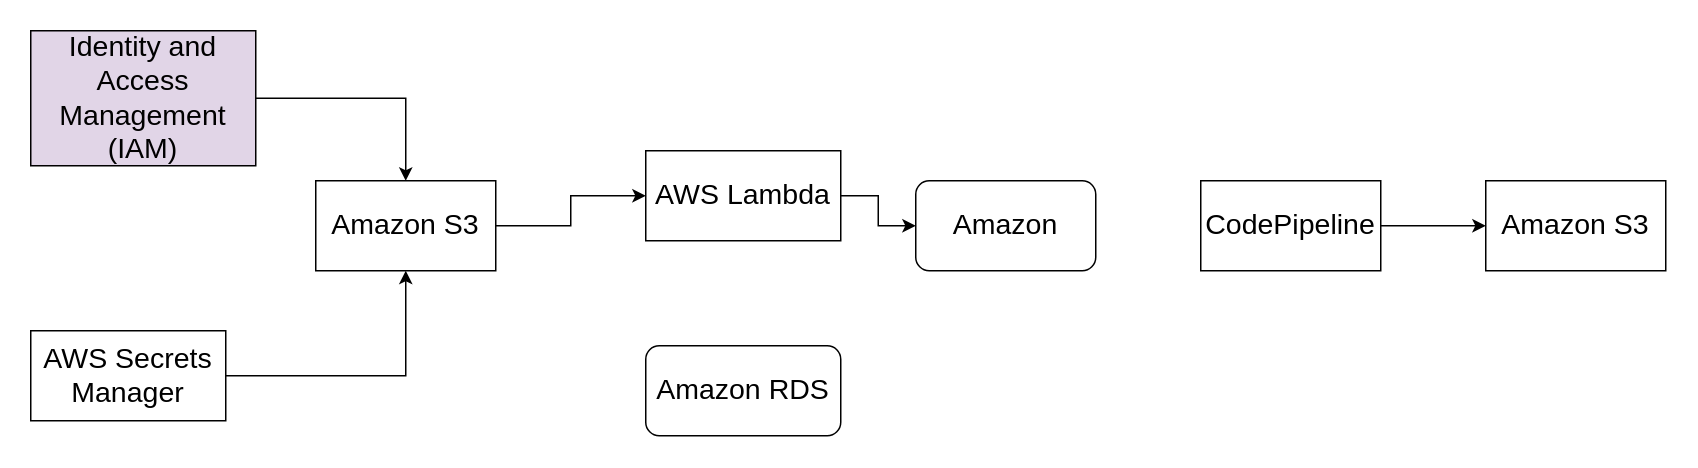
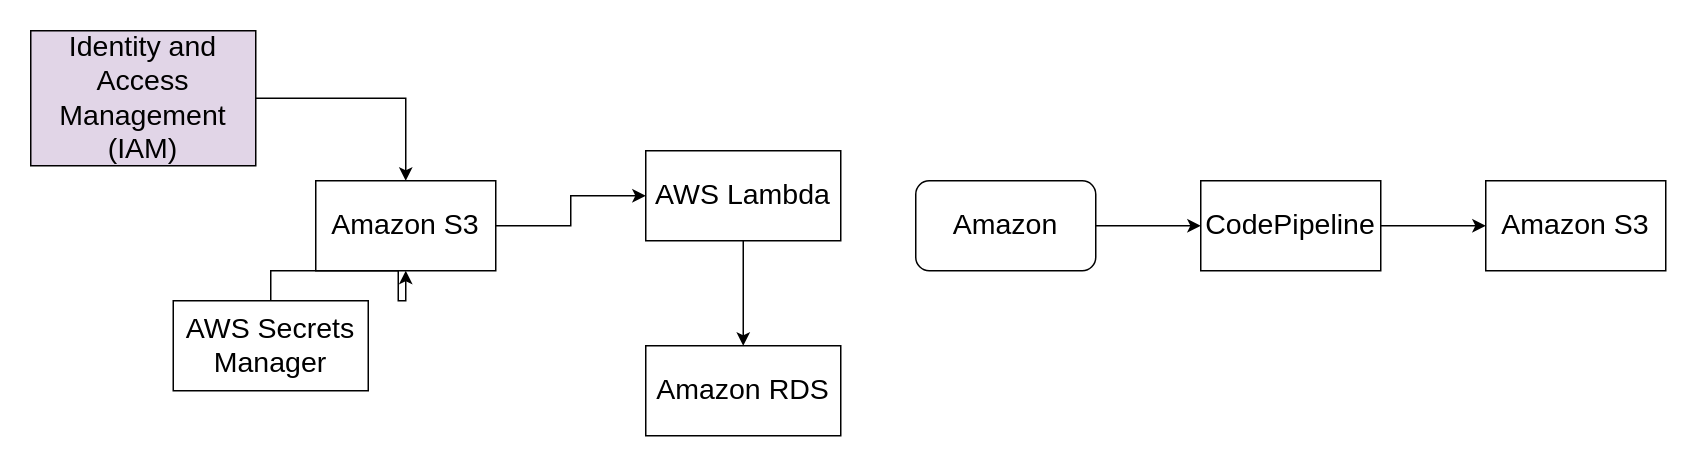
edge "AWS Lambda" -> "Amazon": removed
edge "Amazon" -> "CodePipeline": added
edge "AWS Lambda" -> "Amazon RDS": added
node "AWS Secrets Manager": moved (128, 376) -> (271, 346)
node "Amazon RDS": shape rounded rectangle -> rectangle
